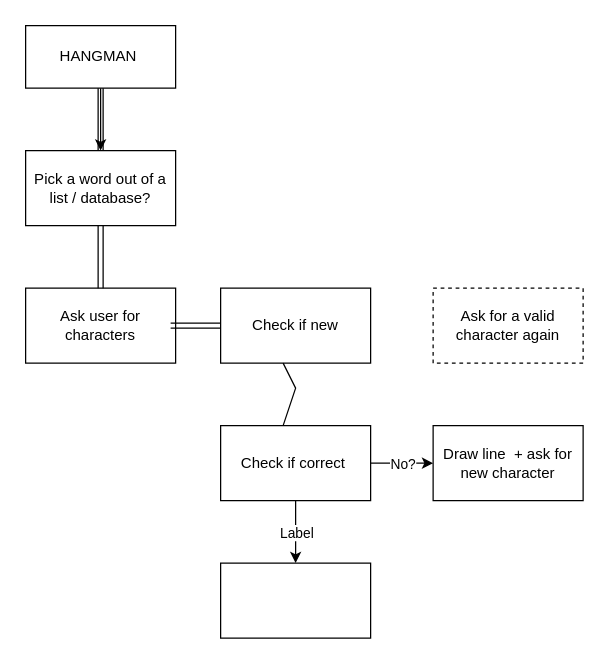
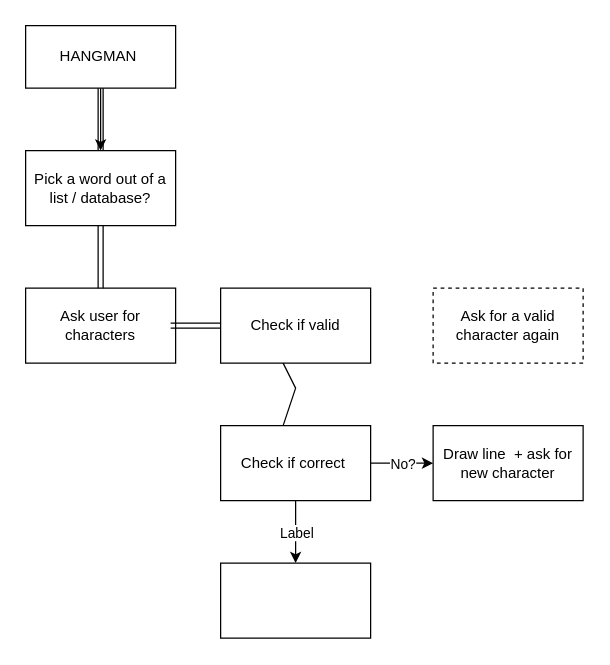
node "Check if new": label "Check if new" -> "Check if valid"
